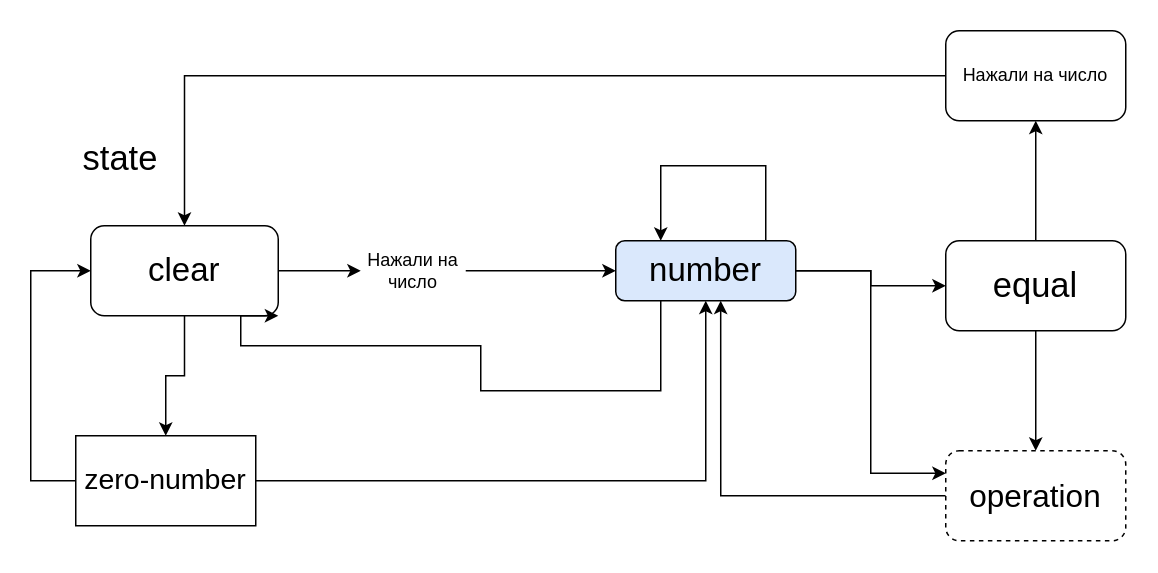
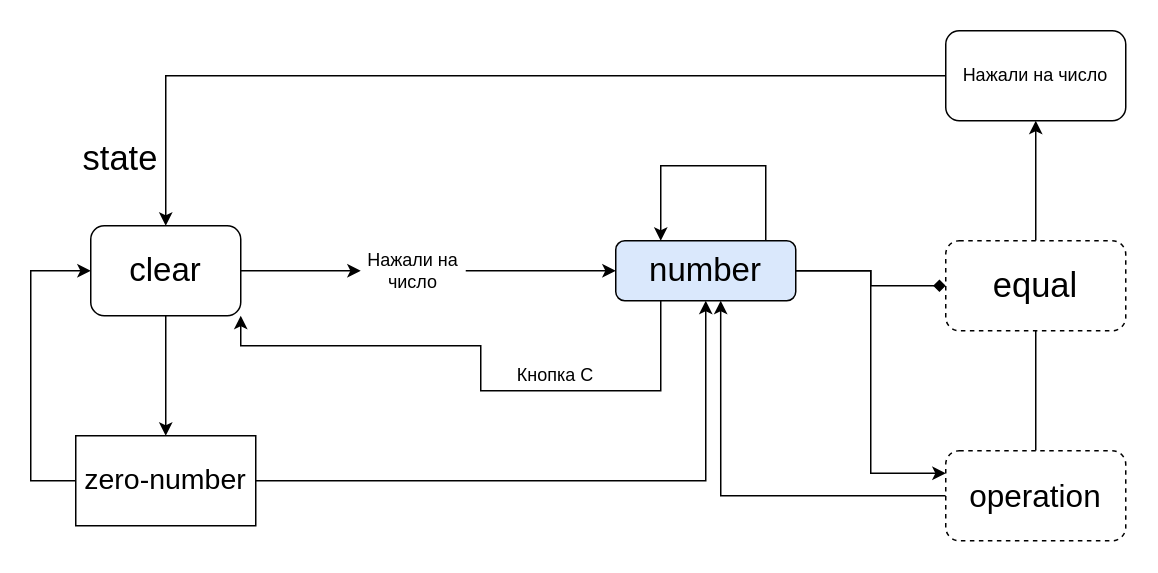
node "clear": size 188x90 -> 150x90
edge "number" -> "equal": arrowhead classic -> diamond
node "equal": style solid -> dashed
node "Кнопка C": added
edge "equal" -> "operation": arrowhead classic -> none
